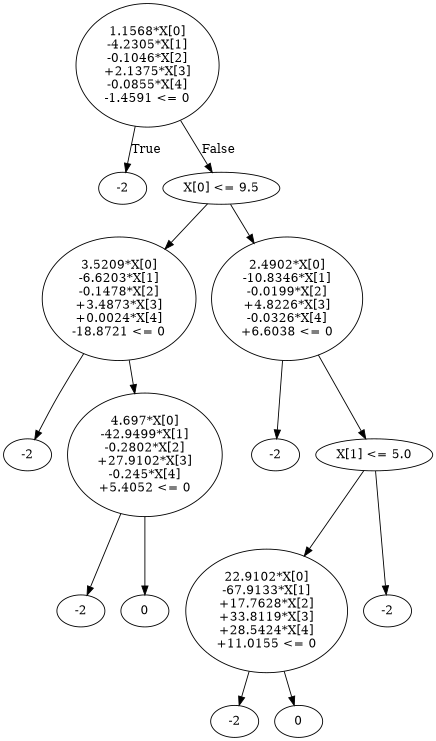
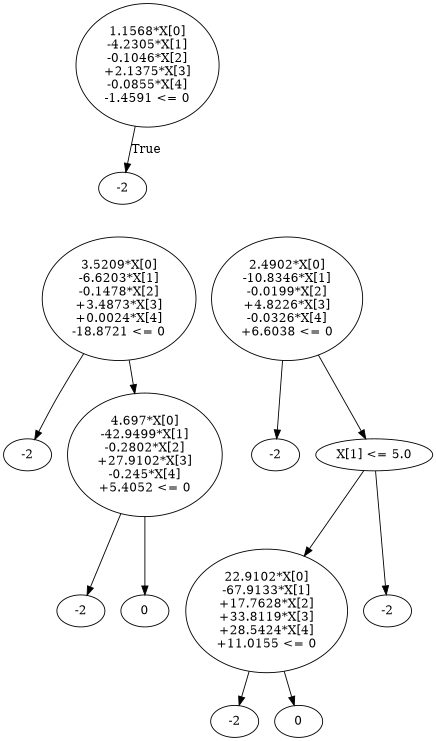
node "X[0] <= 9.5": removed
